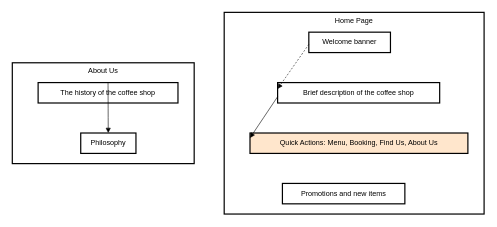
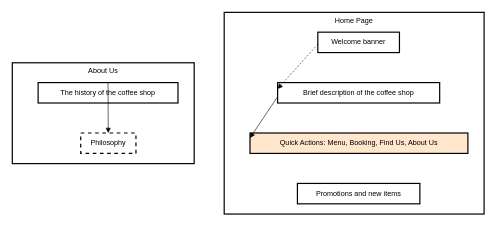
node "Welcome banner": moved (350, 42) -> (359, 42)
node "Philosophy": style solid -> dashed
node "Promotions and new items": moved (344, 194) -> (359, 194)
